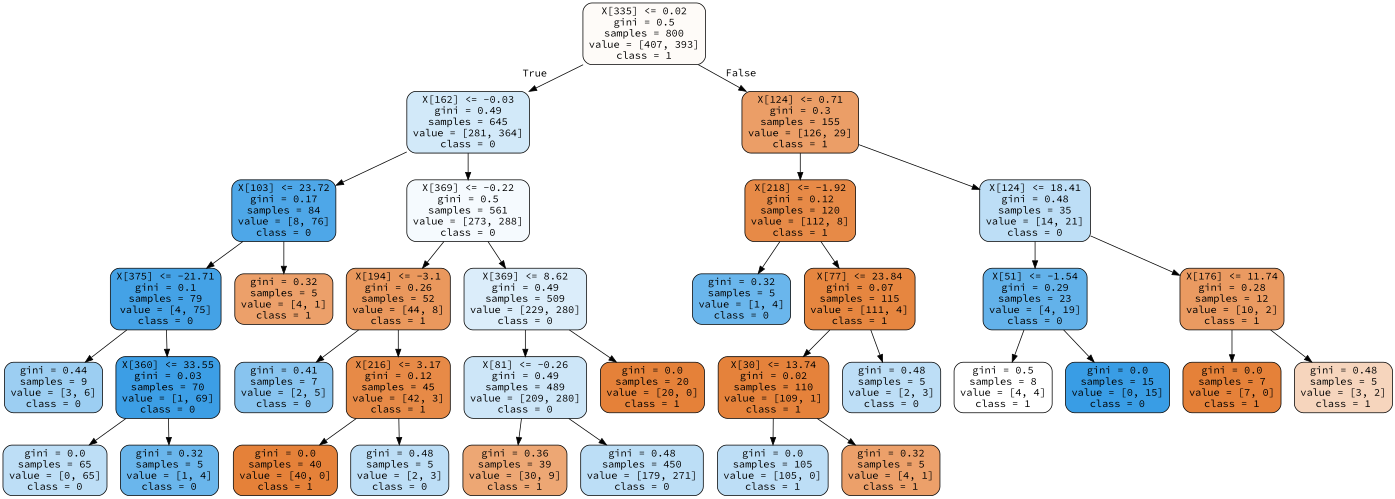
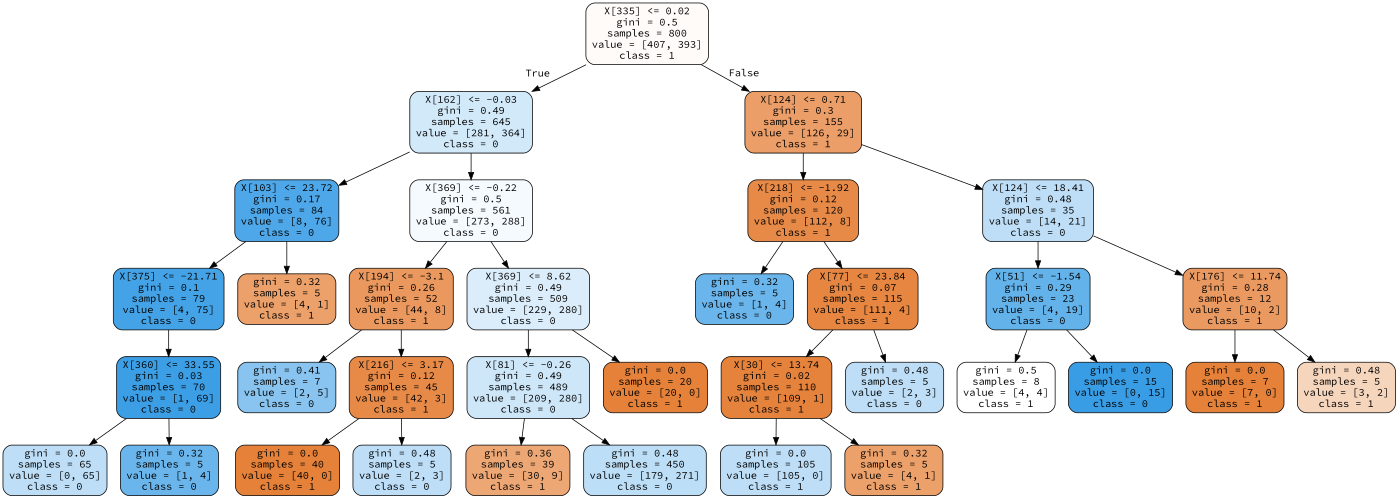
node "gini = 0.44 samples = 9 value = [3, 6] class = 0": removed
